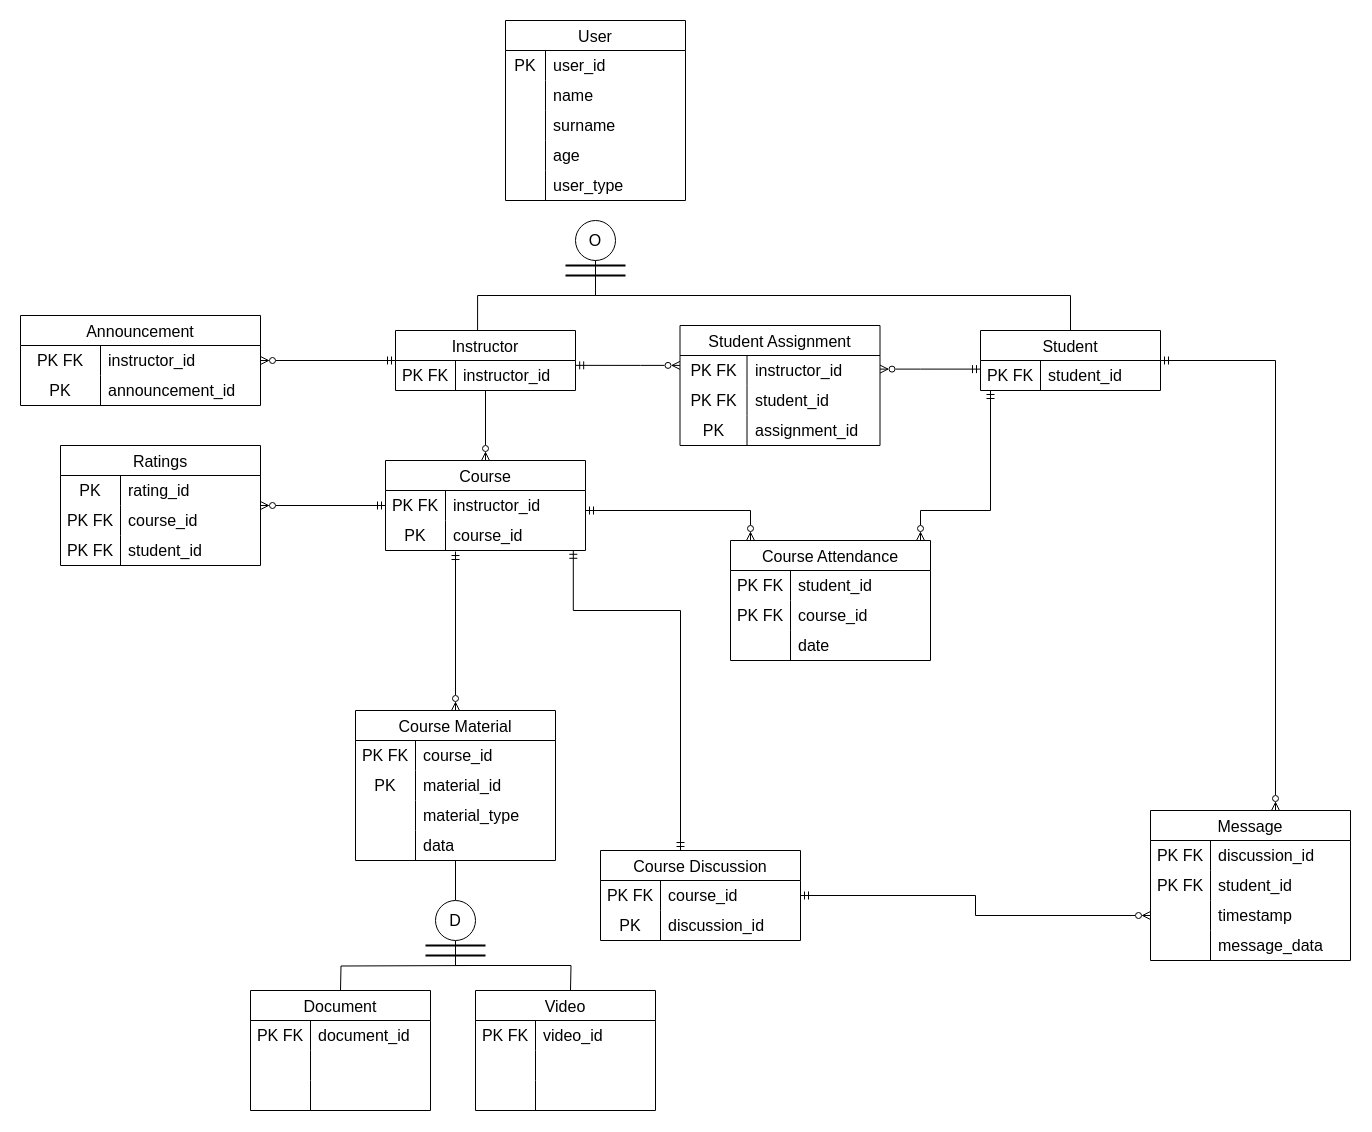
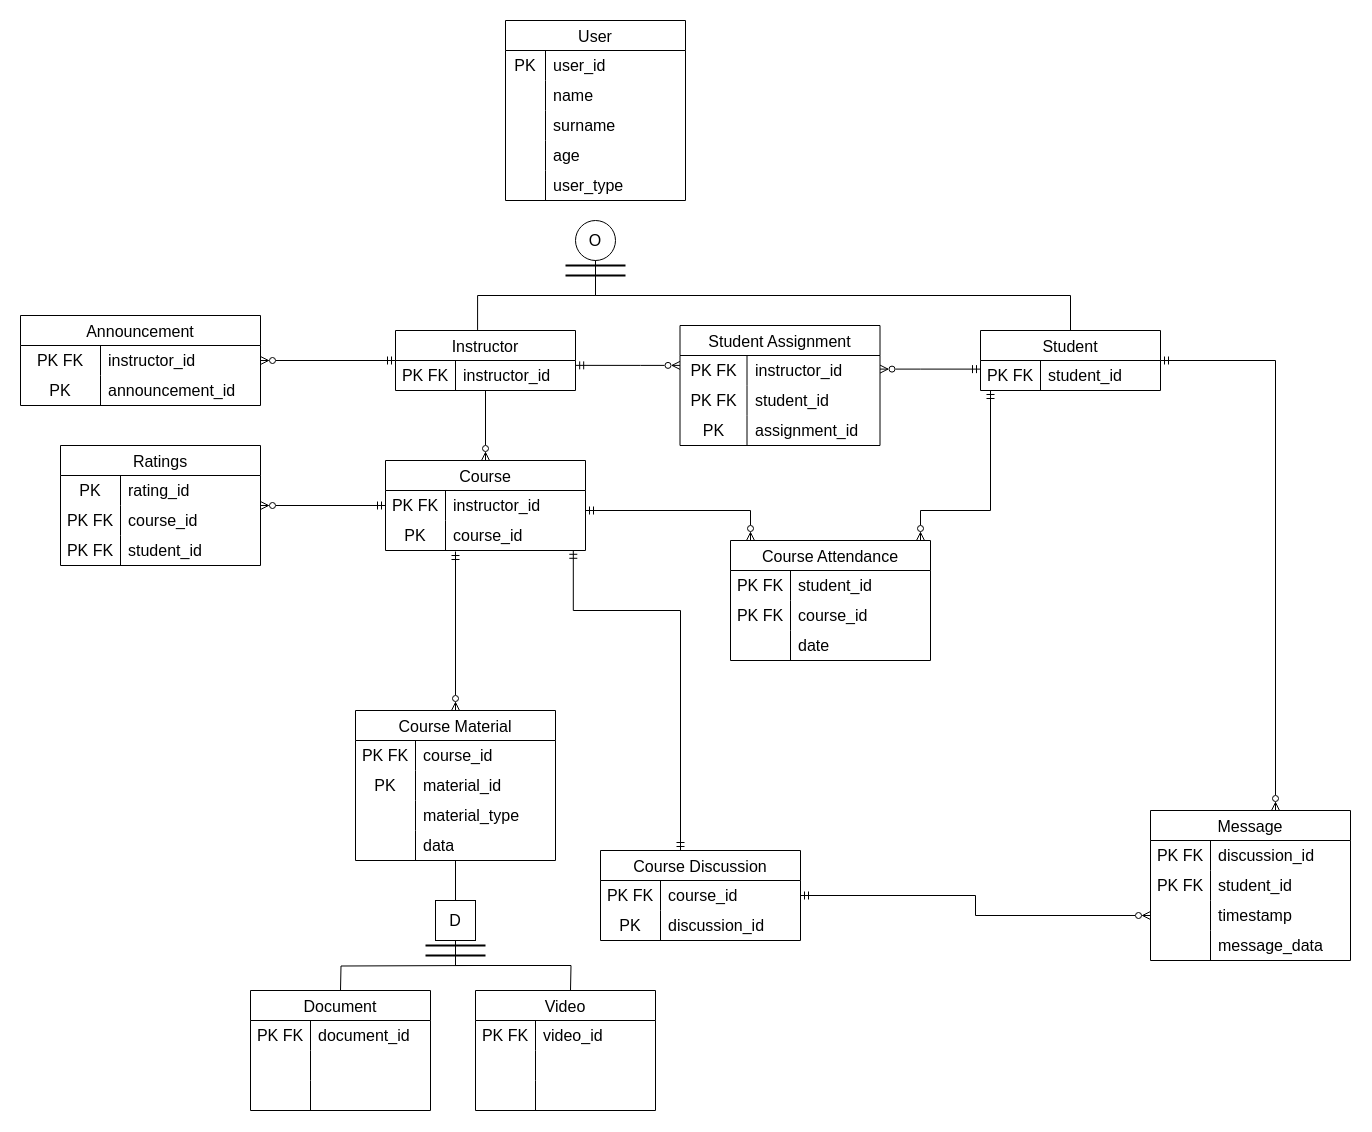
node "D": shape ellipse -> rectangle
